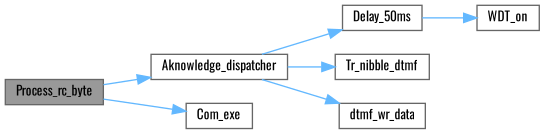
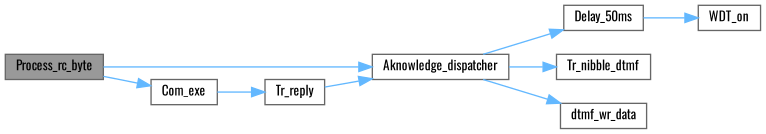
node "Tr_reply": added
